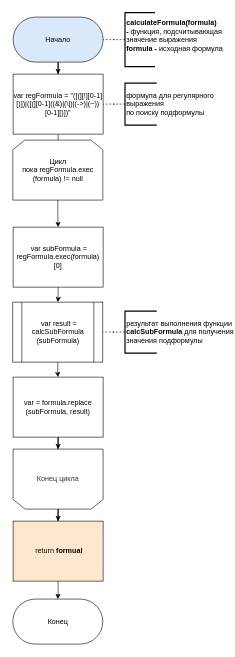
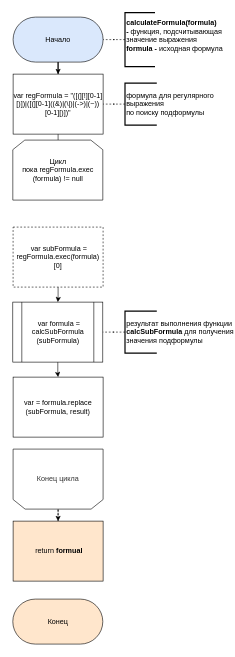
edge "Цикл пока regFormula.exec (formula) != null" -> "var subFormula = regFormula.exec(formula)[0]": removed
node "var subFormula = regFormula.exec(formula)[0]": style solid -> dashed
node "var result = calcSubFormula (subFormula)": label "var result = calcSubFormula (subFormula)" -> "var formula = calcSubFormula (subFormula)"
edge "var = formula.replace (subFormula, result)" -> "Конец цикла": removed
edge "Конец цикла" -> "return formual": style solid -> dashed
edge "return formual" -> "Конец": removed
node "Конец": fillcolor #ffffff -> #ffe6cc
